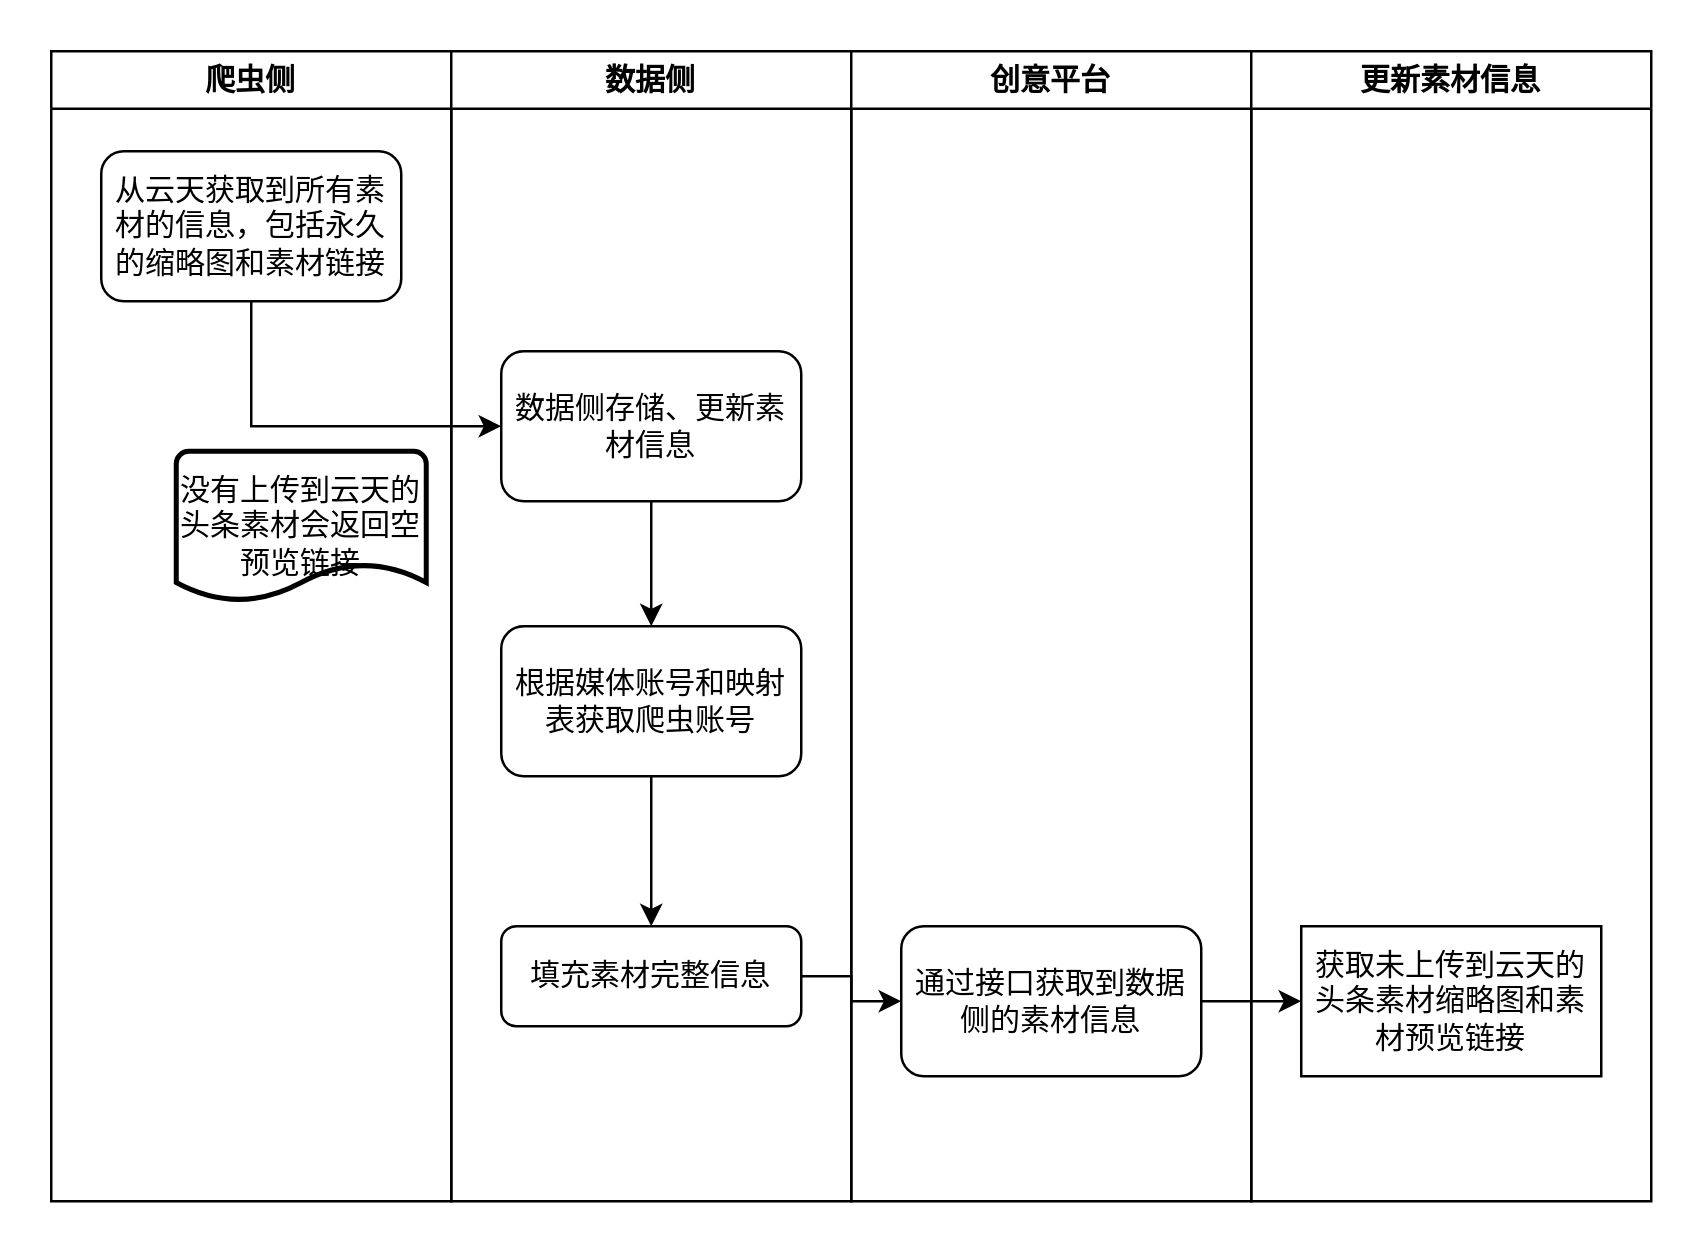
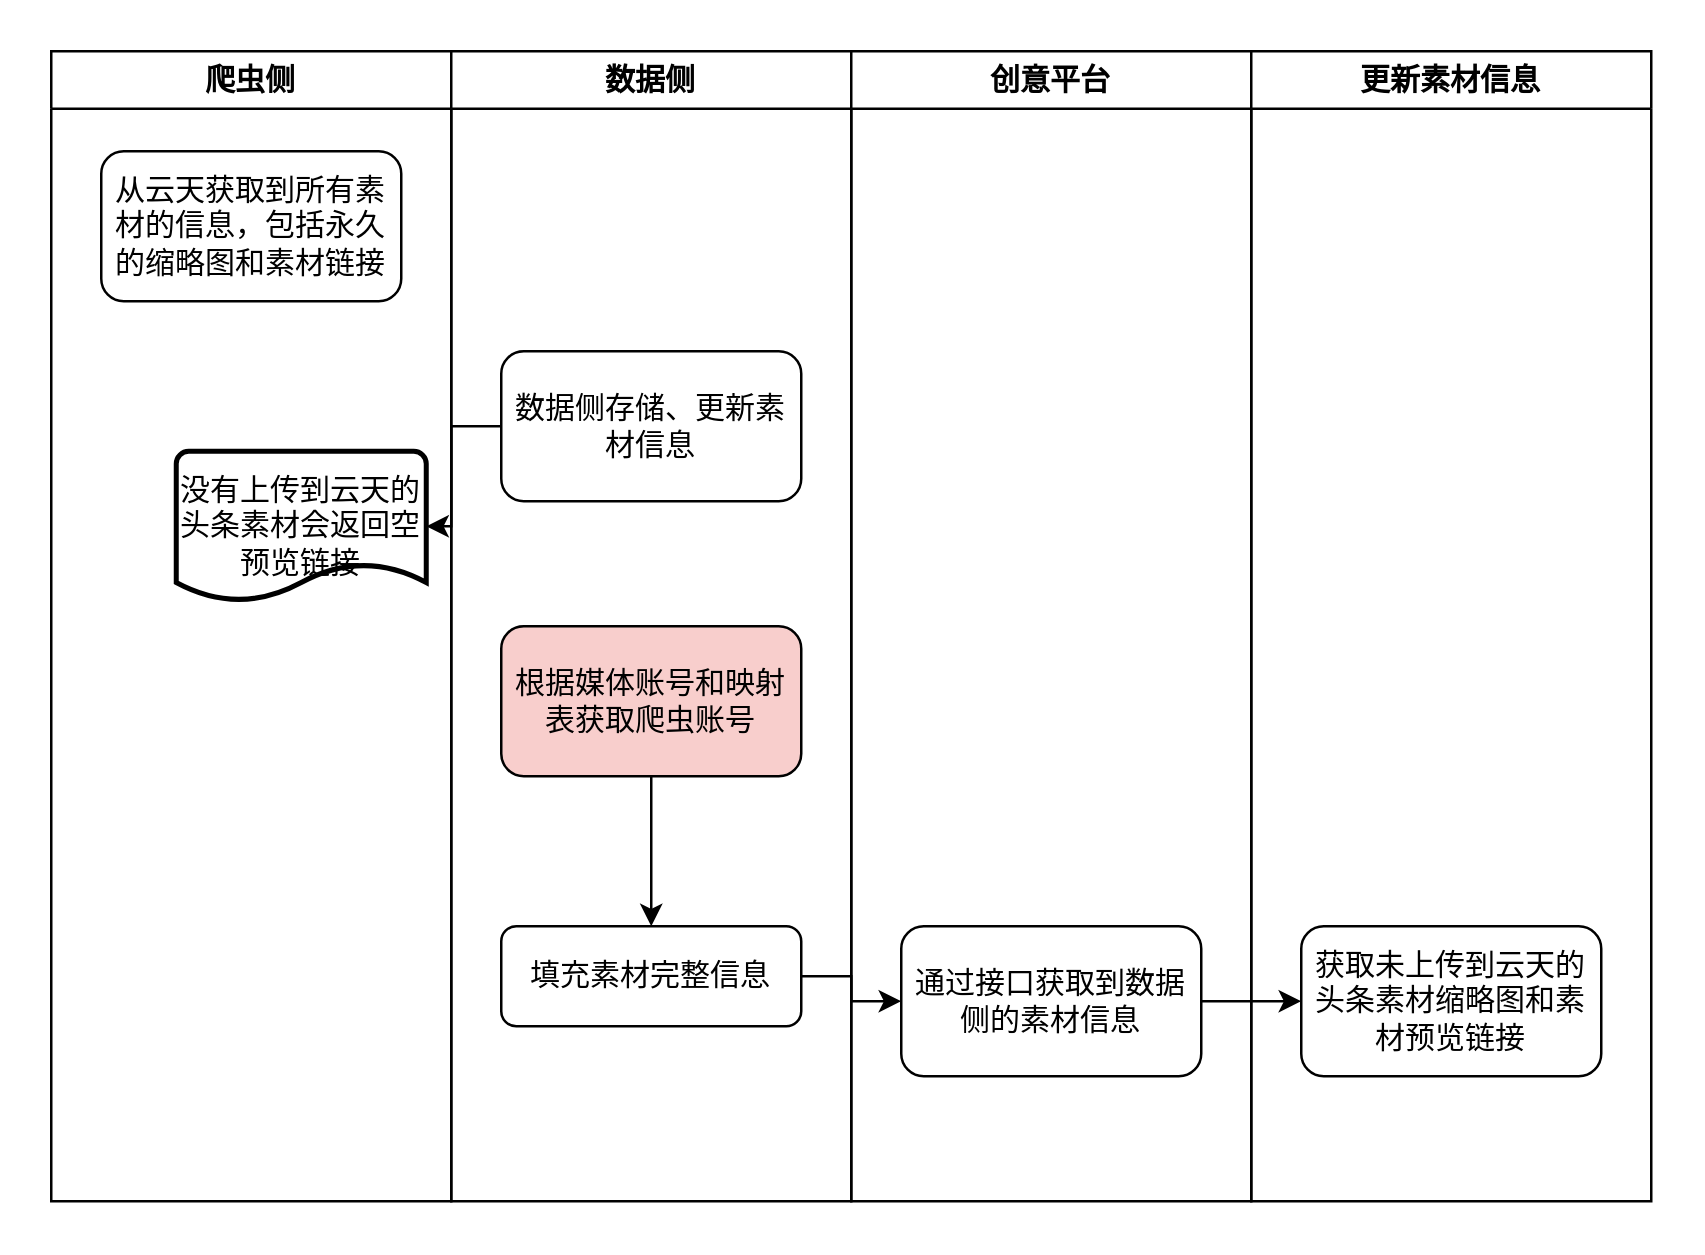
edge "从云天获取到所有素材的信息，包括永久的缩略图和素材链接" -> "数据侧存储、更新素材信息": removed
edge "数据侧存储、更新素材信息" -> "根据媒体账号和映射表获取爬虫账号": now "数据侧存储、更新素材信息" -> "没有上传到云天的头条素材会返回空预览链接"
node "根据媒体账号和映射表获取爬虫账号": fillcolor #ffffff -> #f8cecc
node "获取未上传到云天的头条素材缩略图和素材预览链接": shape rectangle -> rounded rectangle
